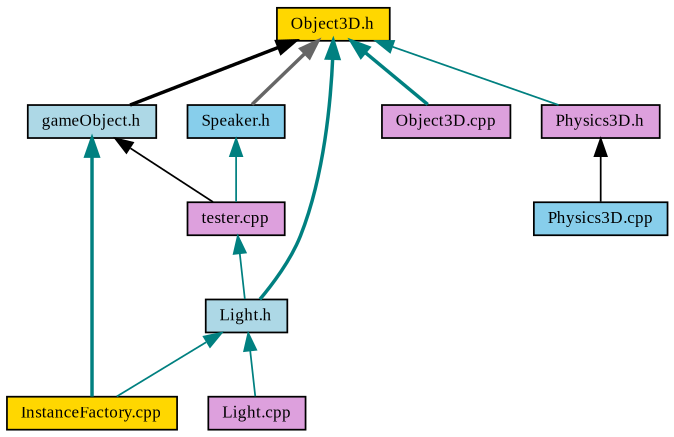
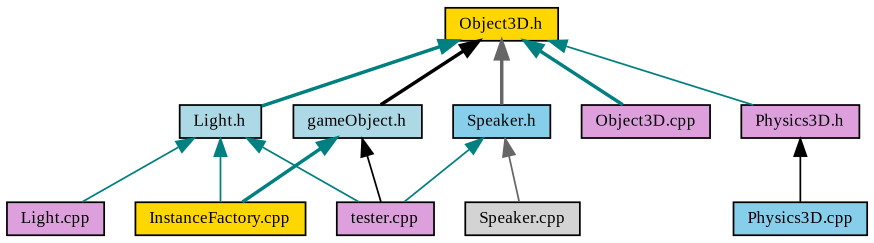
node "Speaker.cpp": added
edge "Light.h" -> "tester.cpp": reversed
